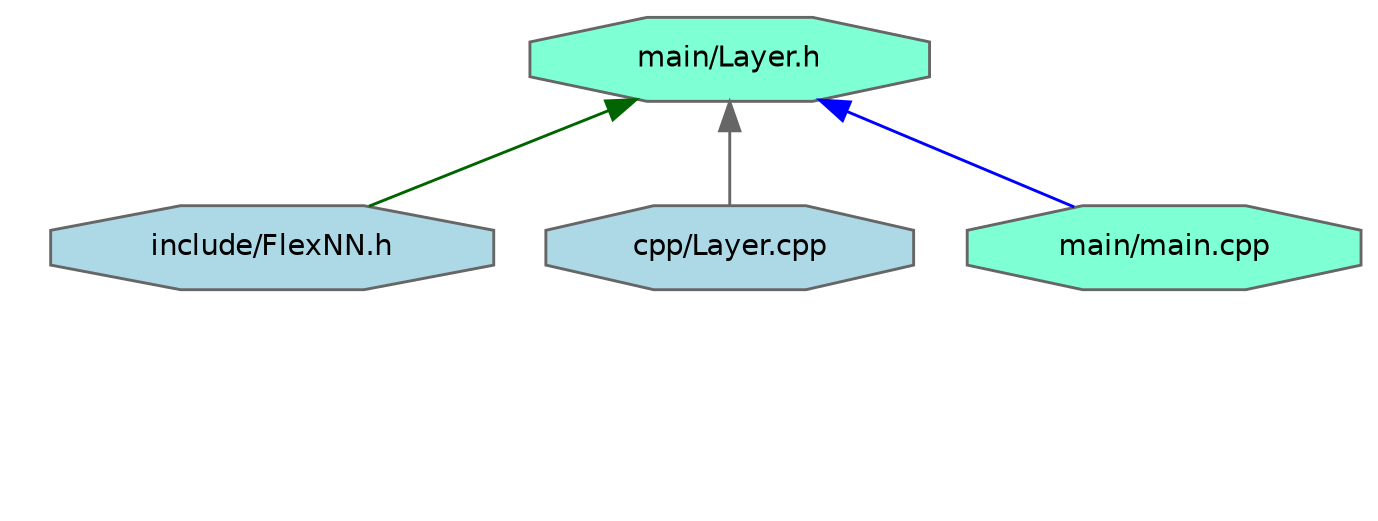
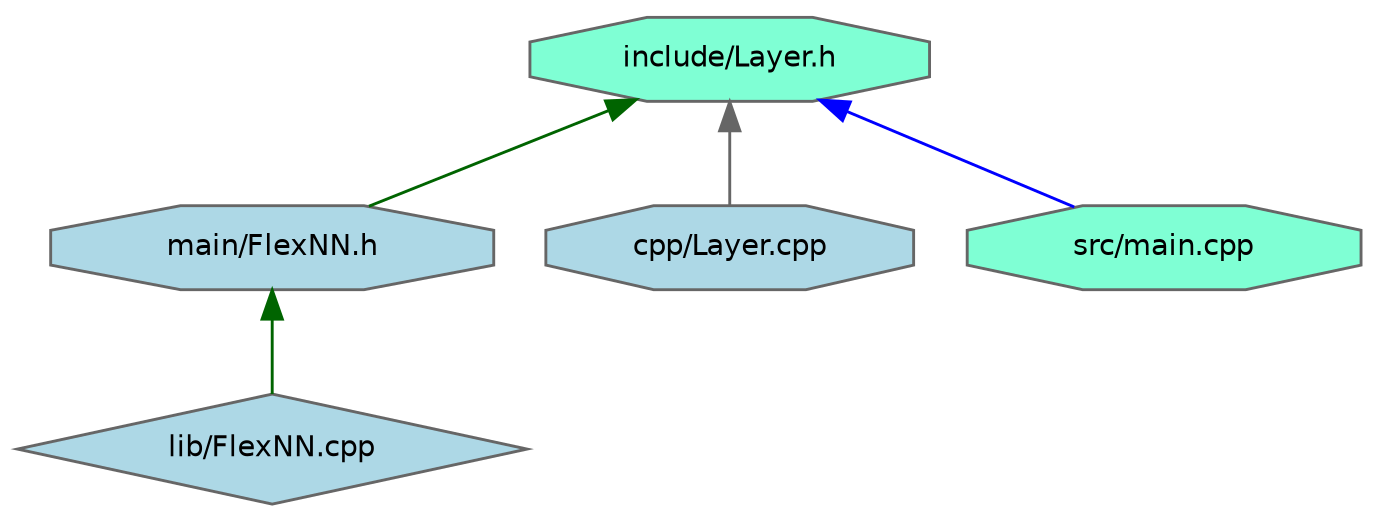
node "main/Layer.h": label "main/Layer.h" -> "include/Layer.h"
node "include/FlexNN.h": label "include/FlexNN.h" -> "main/FlexNN.h"
node "main/main.cpp": label "main/main.cpp" -> "src/main.cpp"
node "lib/FlexNN.cpp": added
